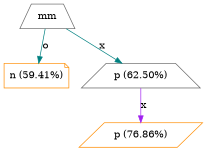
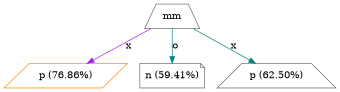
node "n (59.41%)": color darkorange -> gray40
edge "p (62.50%)" -> "p (76.86%)": now "mm" -> "p (76.86%)"
